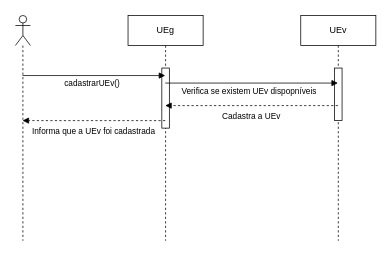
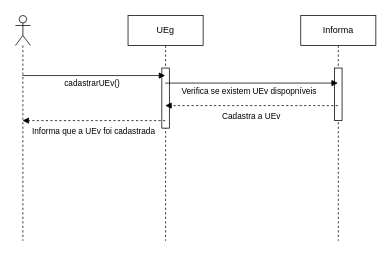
node "UEv": label "UEv" -> "Informa"
